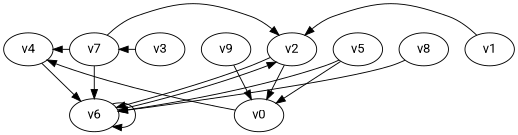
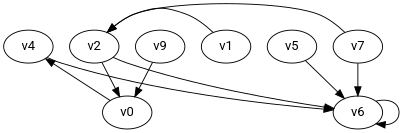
edge "v7" -> "v4": removed
node "v3": removed
node "v8": removed
edge "v5" -> "v0": removed
edge "v6" -> "v2": removed
